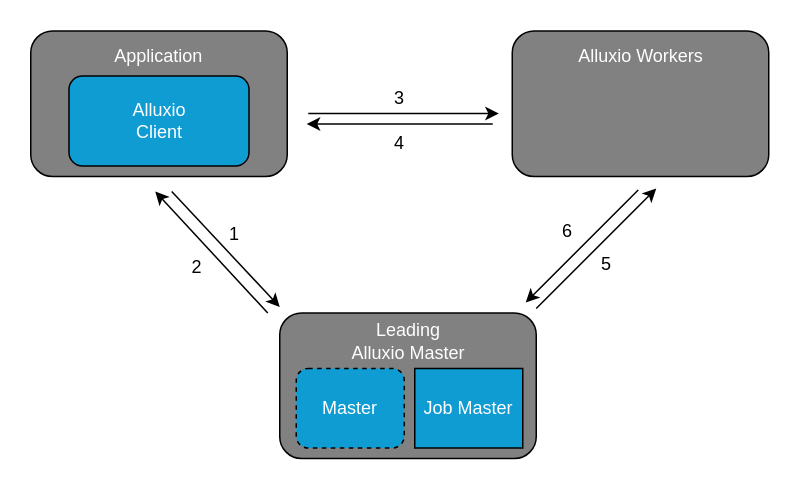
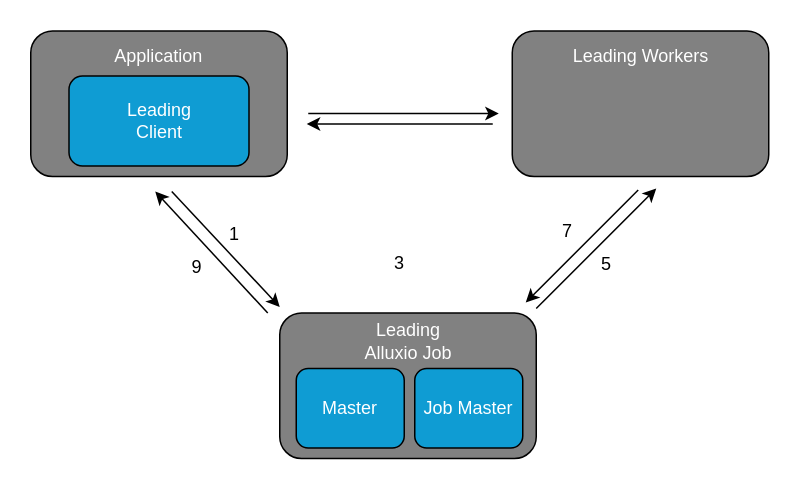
node "Alluxio Workers": label "Alluxio Workers" -> "Leading Workers"
node "3": moved (400, 98) -> (400, 263)
node "Alluxio Client": label "Alluxio Client" -> "Leading Client"
node "4": removed
node "6": label "6" -> "7"
node "2": label "2" -> "9"
node "Leading Alluxio Master": label "Leading Alluxio Master" -> "Leading Alluxio Job"
node "Master": style dashed -> solid
node "Job Master": shape rectangle -> rounded rectangle
